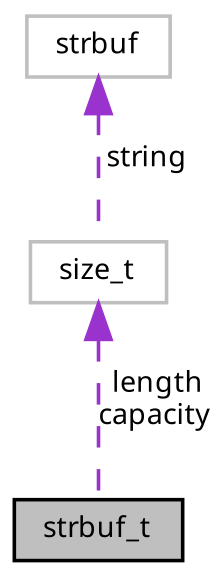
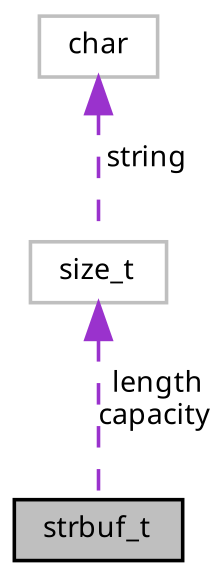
node "strbuf": label "strbuf" -> "char"
